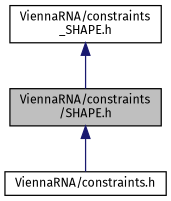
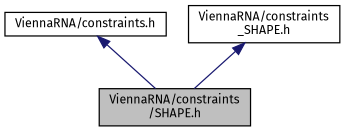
edge "ViennaRNA/constraints.h" -> "ViennaRNA/constraints /SHAPE.h": reversed
